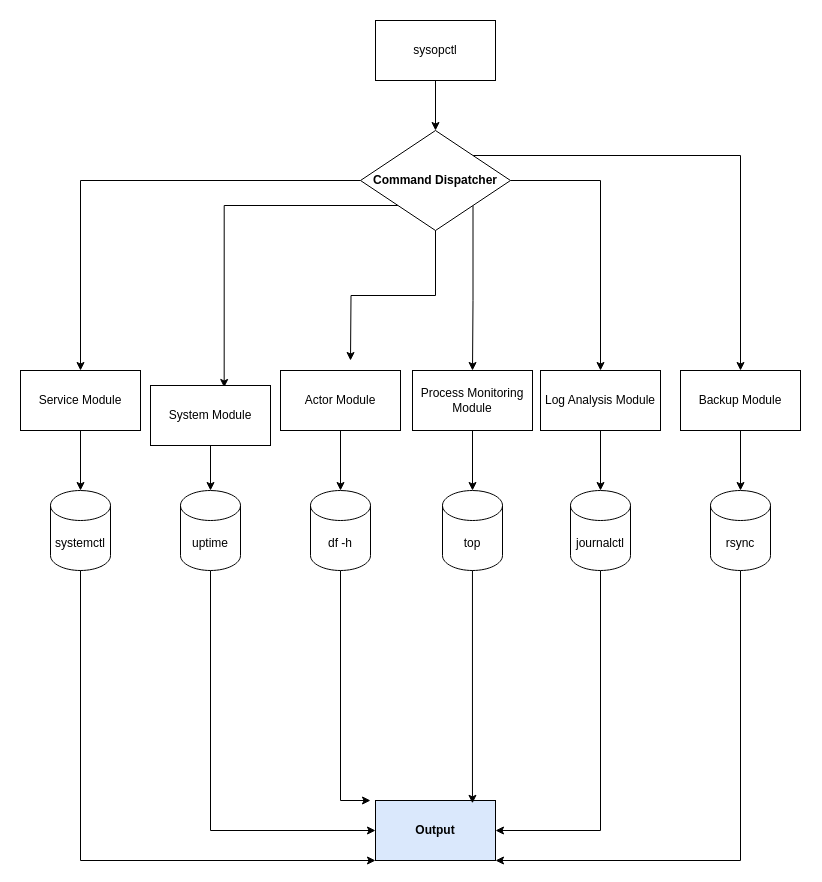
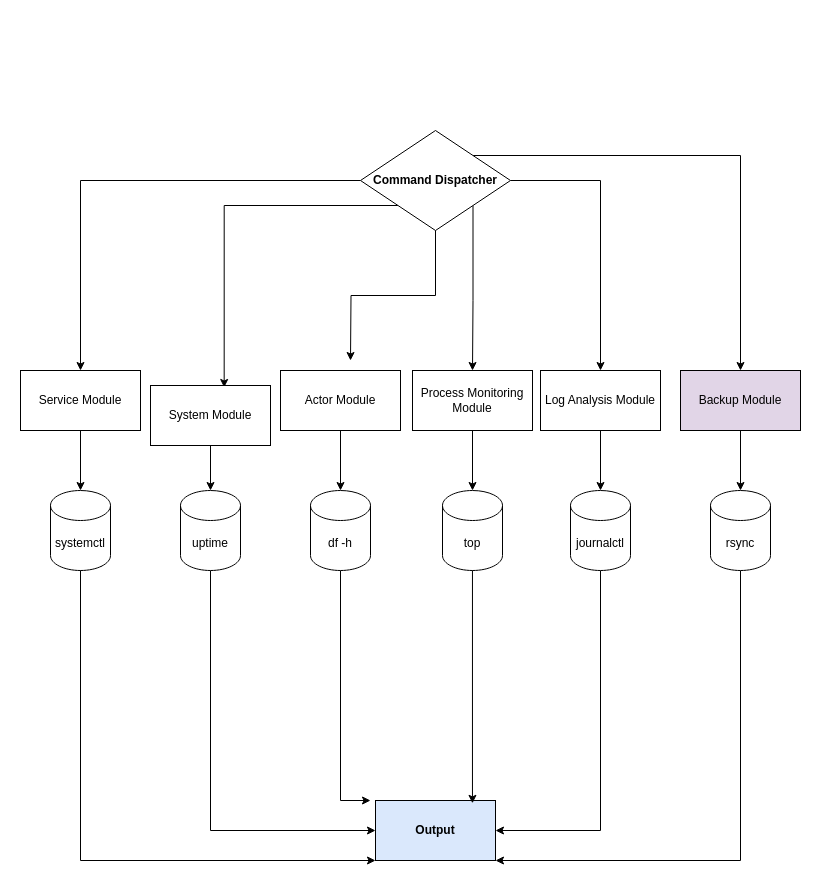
node "sysopctl": removed
edge "sysopctl" -> "Command Dispatcher": removed
node "Backup Module": fillcolor #ffffff -> #e1d5e7
